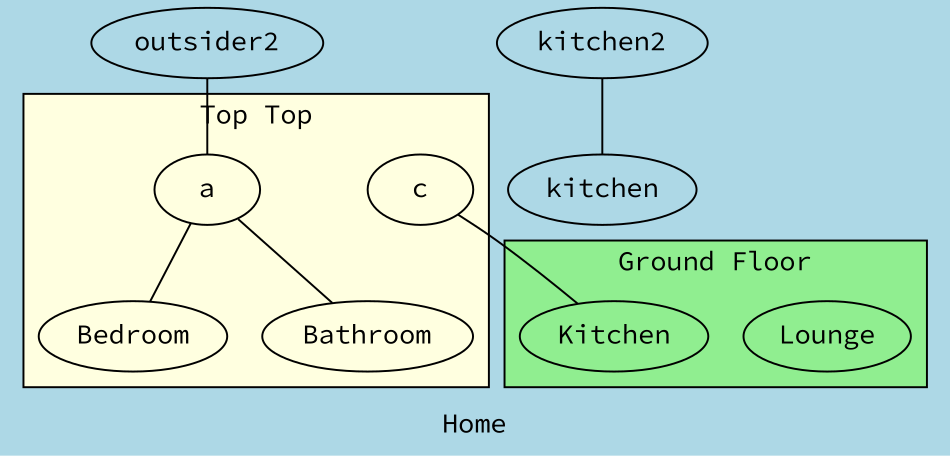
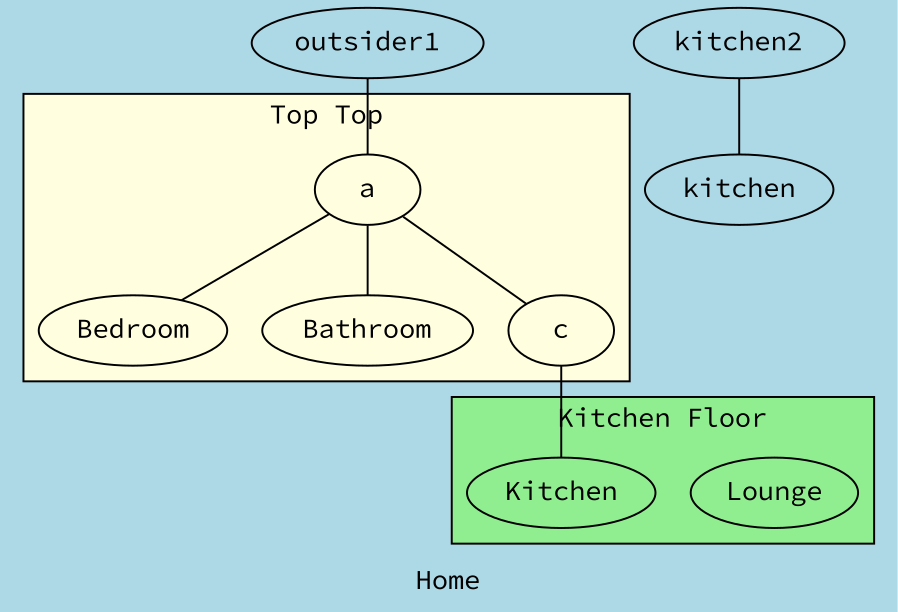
node "outsider2": label "outsider2" -> "outsider1"
edge "a" -- "c": added
cluster "Ground Floor": label "Ground Floor" -> "Kitchen Floor"
